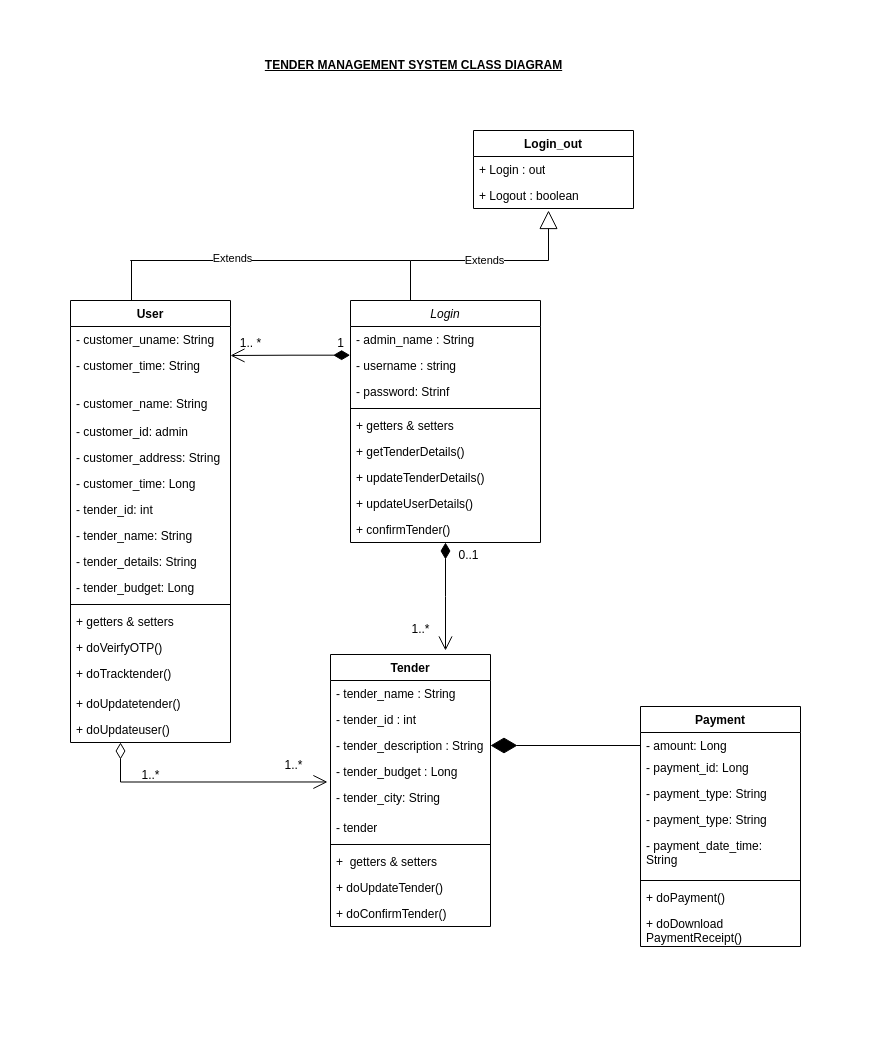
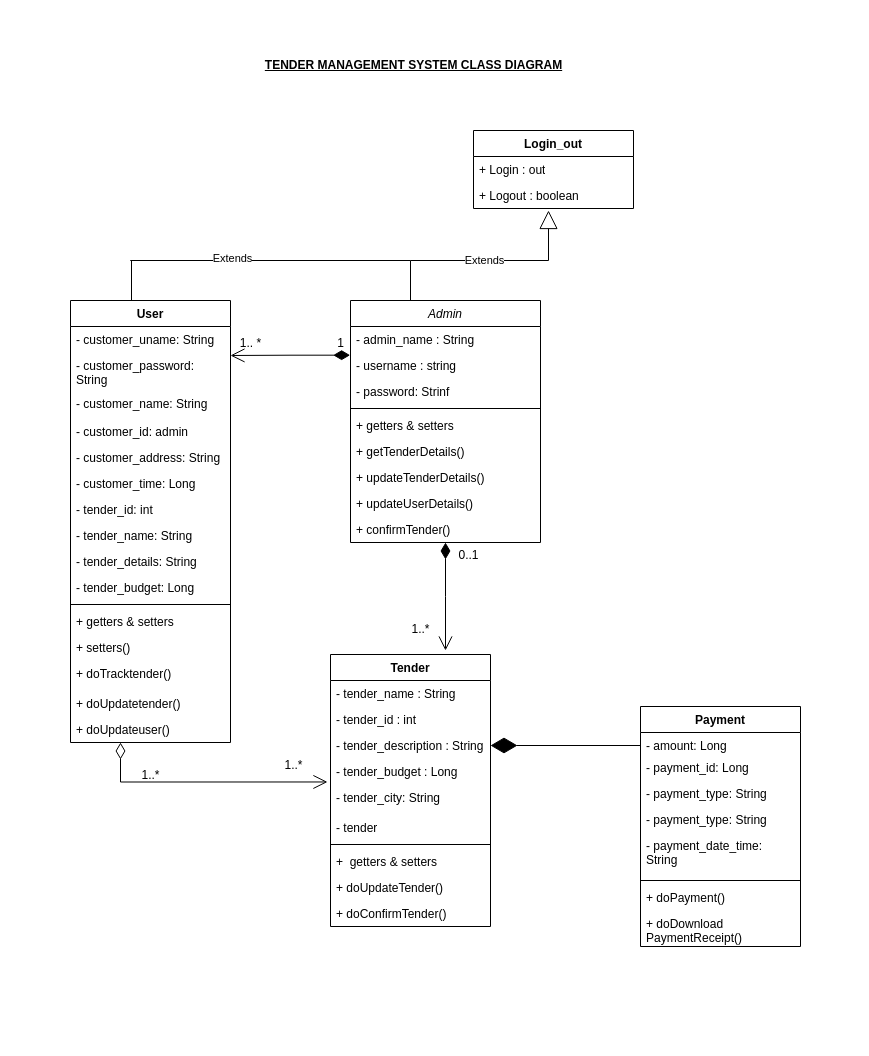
node "Login": label "Login" -> "Admin"
node "- customer_time: String": label "- customer_time: String" -> "- customer_password: String"
node "+ doVeirfyOTP()": label "+ doVeirfyOTP()" -> "+ setters()"
